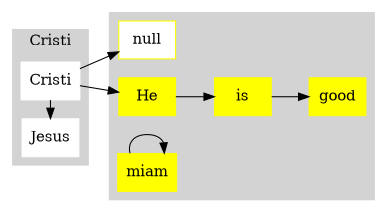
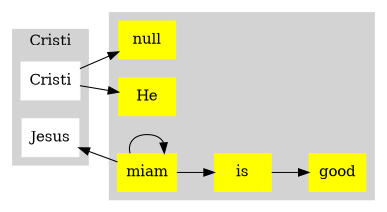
node "null": fillcolor white -> yellow
edge "He" -> "is": now "miam" -> "is"
edge "Cristi" -> "Jesus": now "miam" -> "Jesus"
